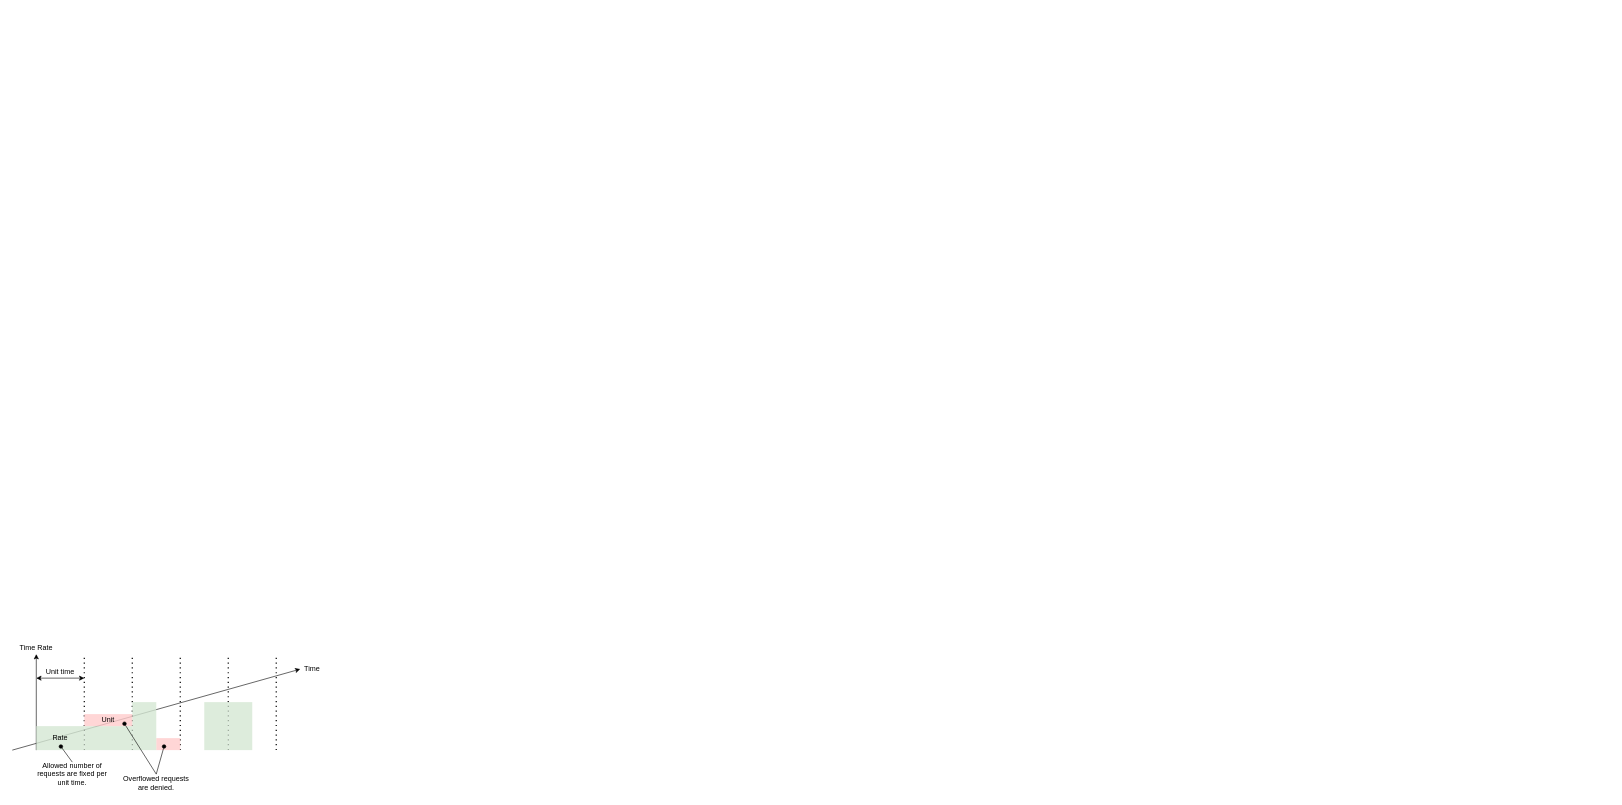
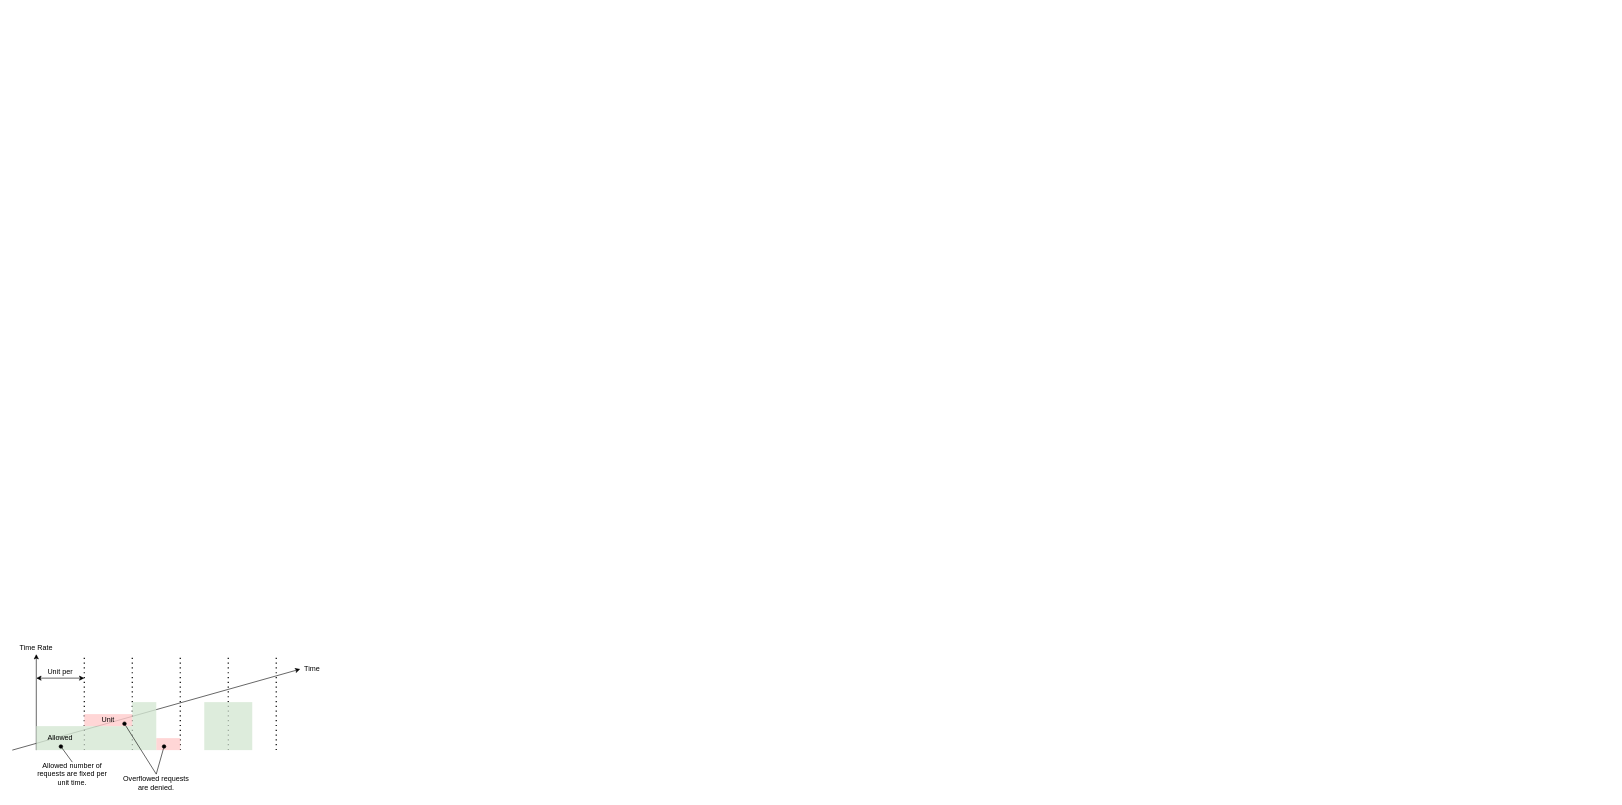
node "Unit time": label "Unit time" -> "Unit per"
node "Rate": label "Rate" -> "Allowed"
